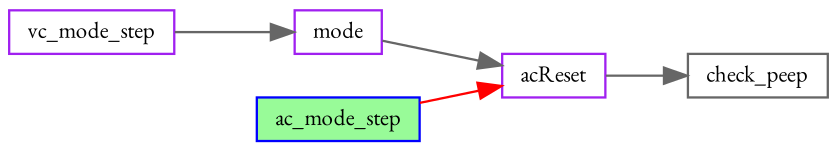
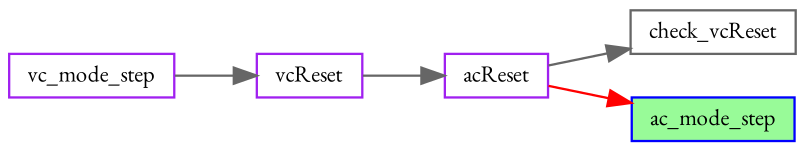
node "mode": label "mode" -> "vcReset"
node "check_peep": label "check_peep" -> "check_vcReset"
edge "ac_mode_step" -> "acReset": reversed
